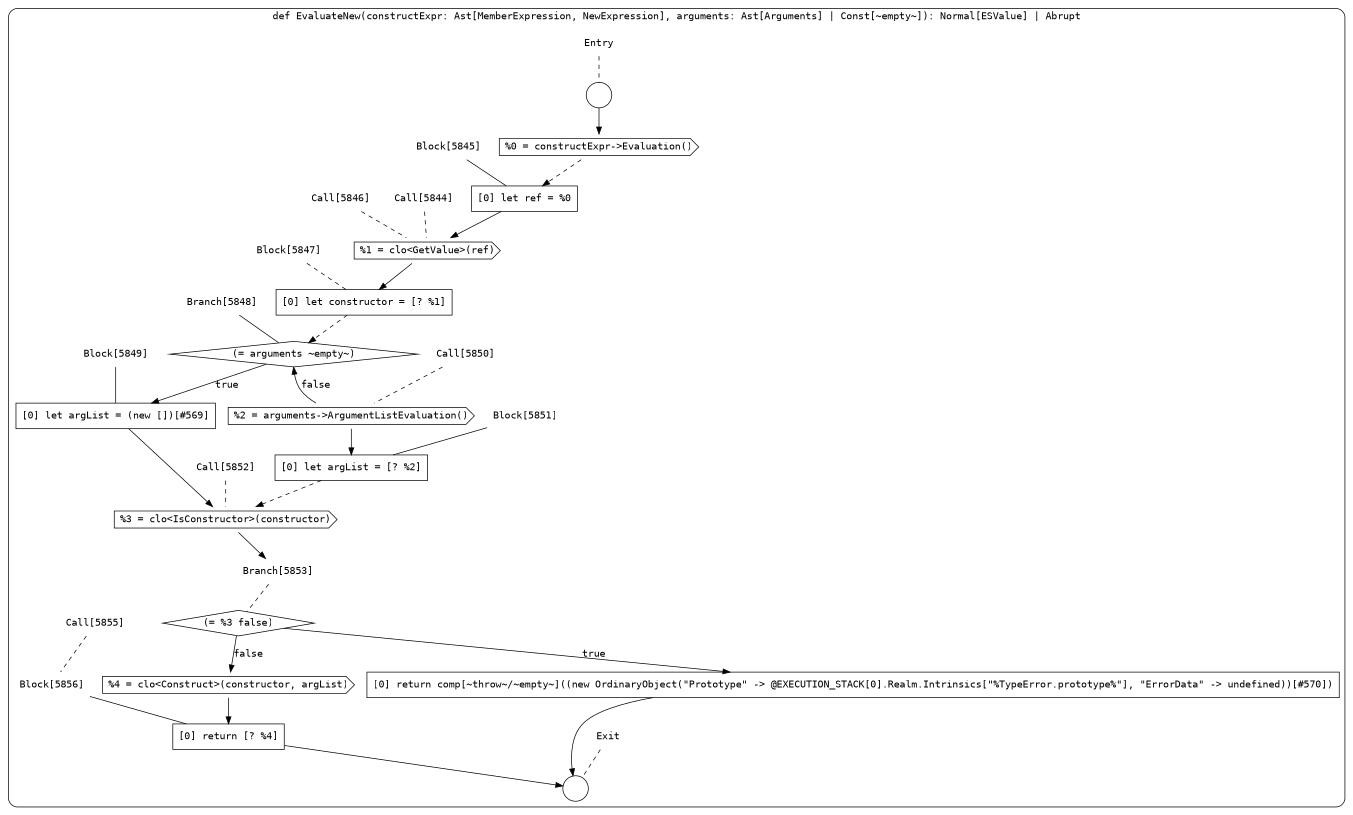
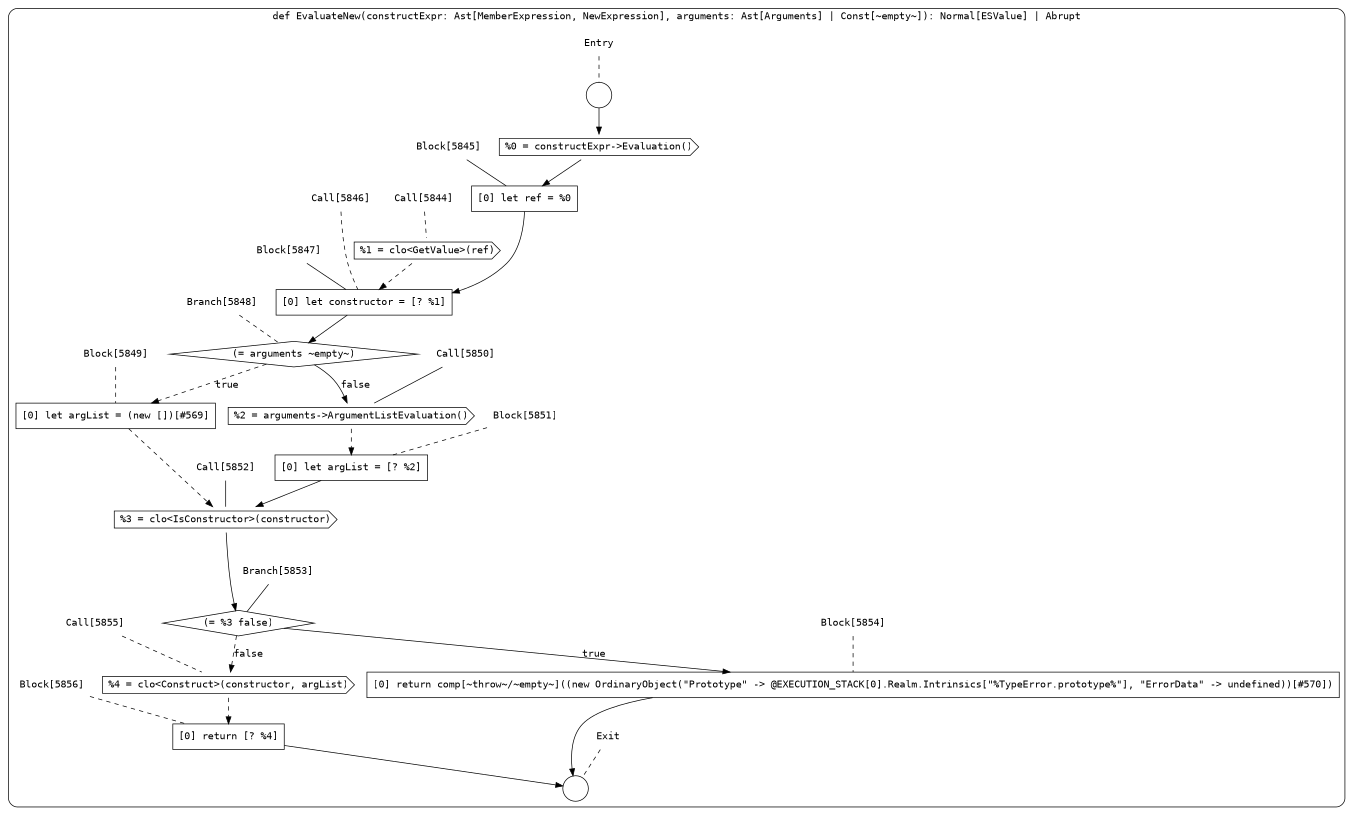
edge "%0 = constructExpr->Evaluation()" -> "[0] let ref = %0": style dashed -> solid
edge "[0] let ref = %0" -> "%1 = clo<GetValue>(ref)": now "[0] let ref = %0" -> "[0] let constructor = [? %1]"
edge "Call[5846]" -- "%1 = clo<GetValue>(ref)": now "Call[5846]" -- "[0] let constructor = [? %1]"
edge "%1 = clo<GetValue>(ref)" -> "[0] let constructor = [? %1]": style solid -> dashed
edge "Block[5847]" -- "[0] let constructor = [? %1]": style dashed -> solid
edge "[0] let constructor = [? %1]" -> "(= arguments ~empty~)": style dashed -> solid
edge "Branch[5848]" -- "(= arguments ~empty~)": style solid -> dashed
edge "(= arguments ~empty~)" -> "[0] let argList = (new [])[#569]": style solid -> dashed
edge "Block[5849]" -- "[0] let argList = (new [])[#569]": style solid -> dashed
edge "Call[5850]" -- "%2 = arguments->ArgumentListEvaluation()": style dashed -> solid
edge "%2 = arguments->ArgumentListEvaluation()" -> "(= arguments ~empty~)": reversed
edge "%2 = arguments->ArgumentListEvaluation()" -> "[0] let argList = [? %2]": style solid -> dashed
edge "Block[5851]" -- "[0] let argList = [? %2]": style solid -> dashed
edge "[0] let argList = (new [])[#569]" -> "%3 = clo<IsConstructor>(constructor)": style solid -> dashed
edge "[0] let argList = [? %2]" -> "%3 = clo<IsConstructor>(constructor)": style dashed -> solid
edge "Call[5852]" -- "%3 = clo<IsConstructor>(constructor)": style dashed -> solid
edge "%3 = clo<IsConstructor>(constructor)" -> "Branch[5853]": now "%3 = clo<IsConstructor>(constructor)" -> "(= %3 false)"
edge "Branch[5853]" -- "(= %3 false)": style dashed -> solid
node "Block[5854]": added
edge "(= %3 false)" -> "%4 = clo<Construct>(constructor, argList)": style solid -> dashed
edge "Call[5855]" -- "Block[5856]": now "Call[5855]" -- "%4 = clo<Construct>(constructor, argList)"
edge "%4 = clo<Construct>(constructor, argList)" -> "[0] return [? %4]": style solid -> dashed
edge "Block[5856]" -- "[0] return [? %4]": style solid -> dashed
